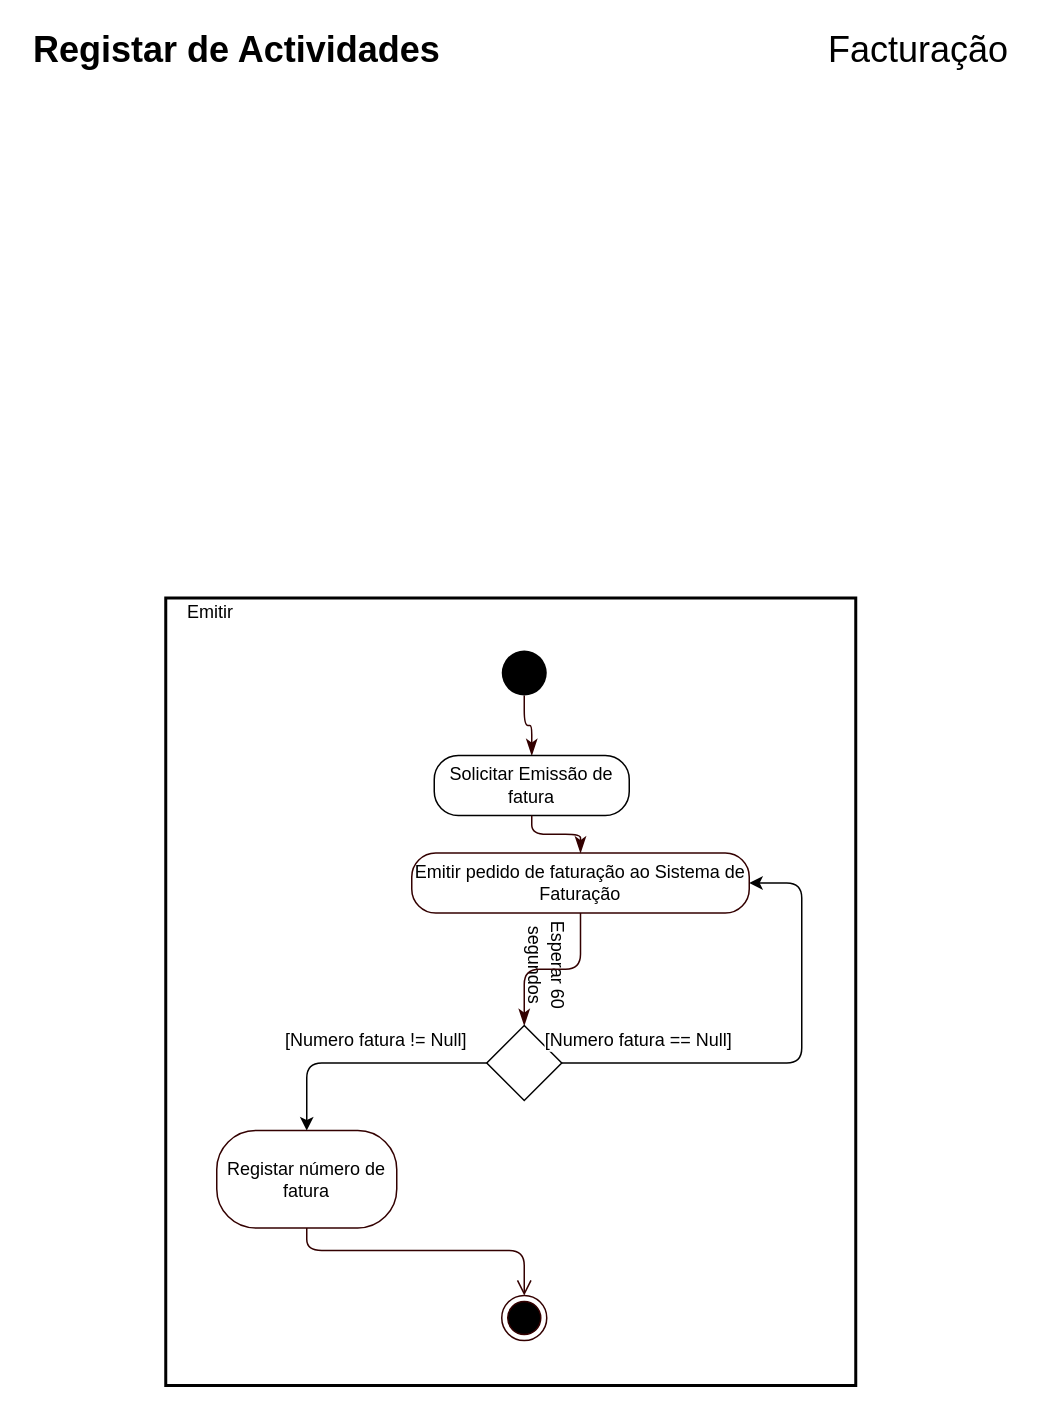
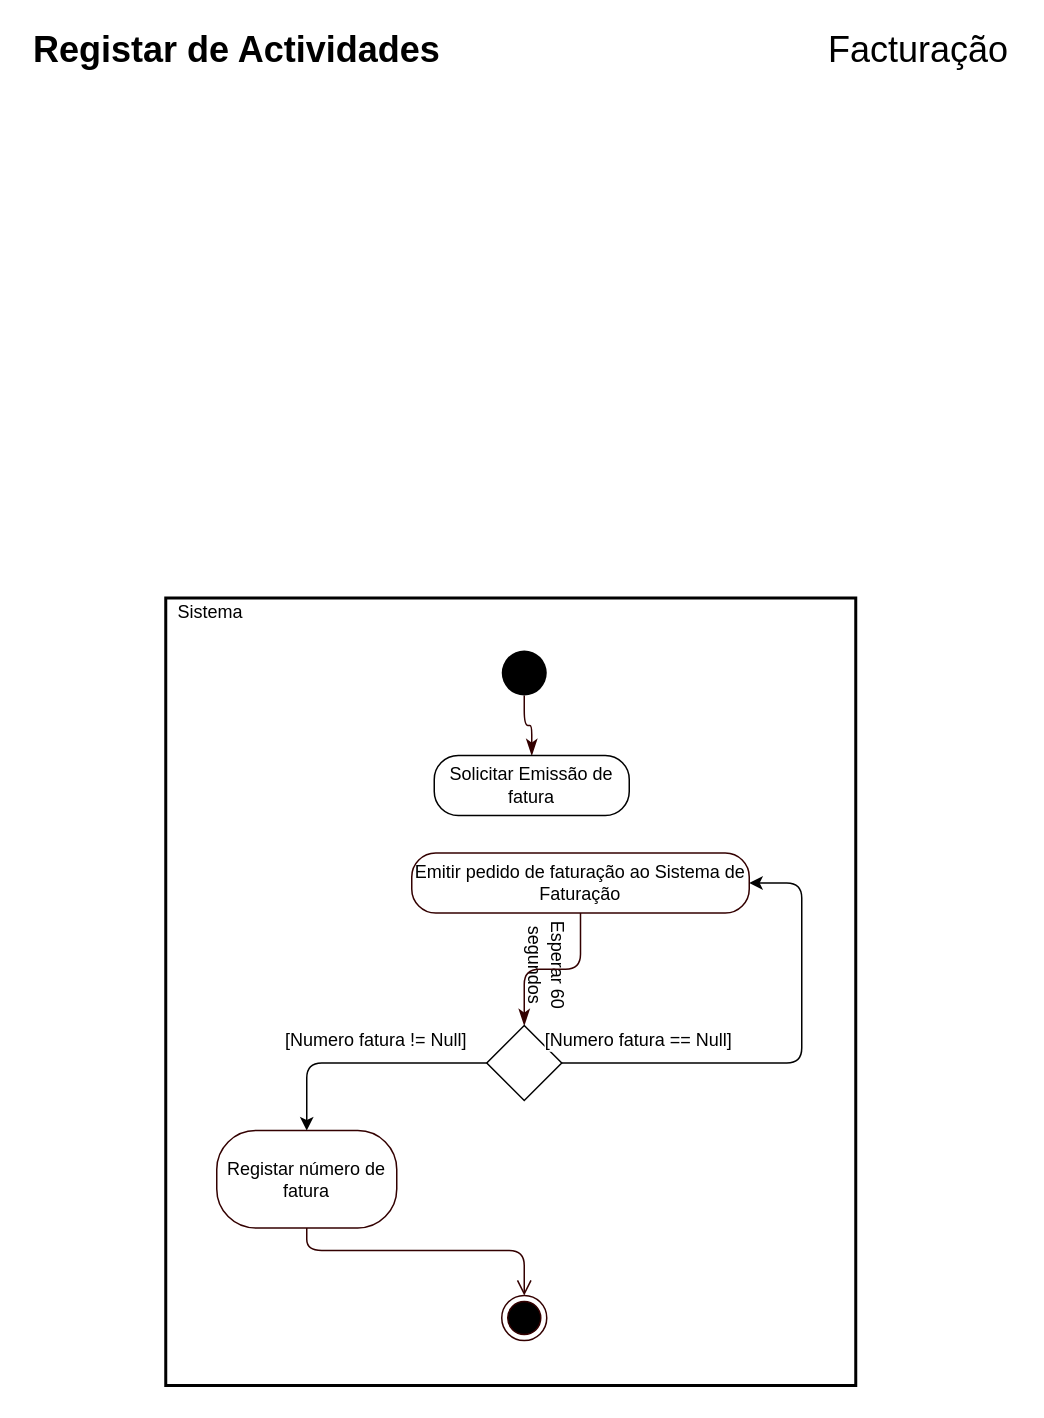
node "Emitir": label "Emitir" -> "Sistema"
edge "Solicitar Emissão de fatura" -> "Emitir pedido de faturação ao Sistema de Faturação": removed
